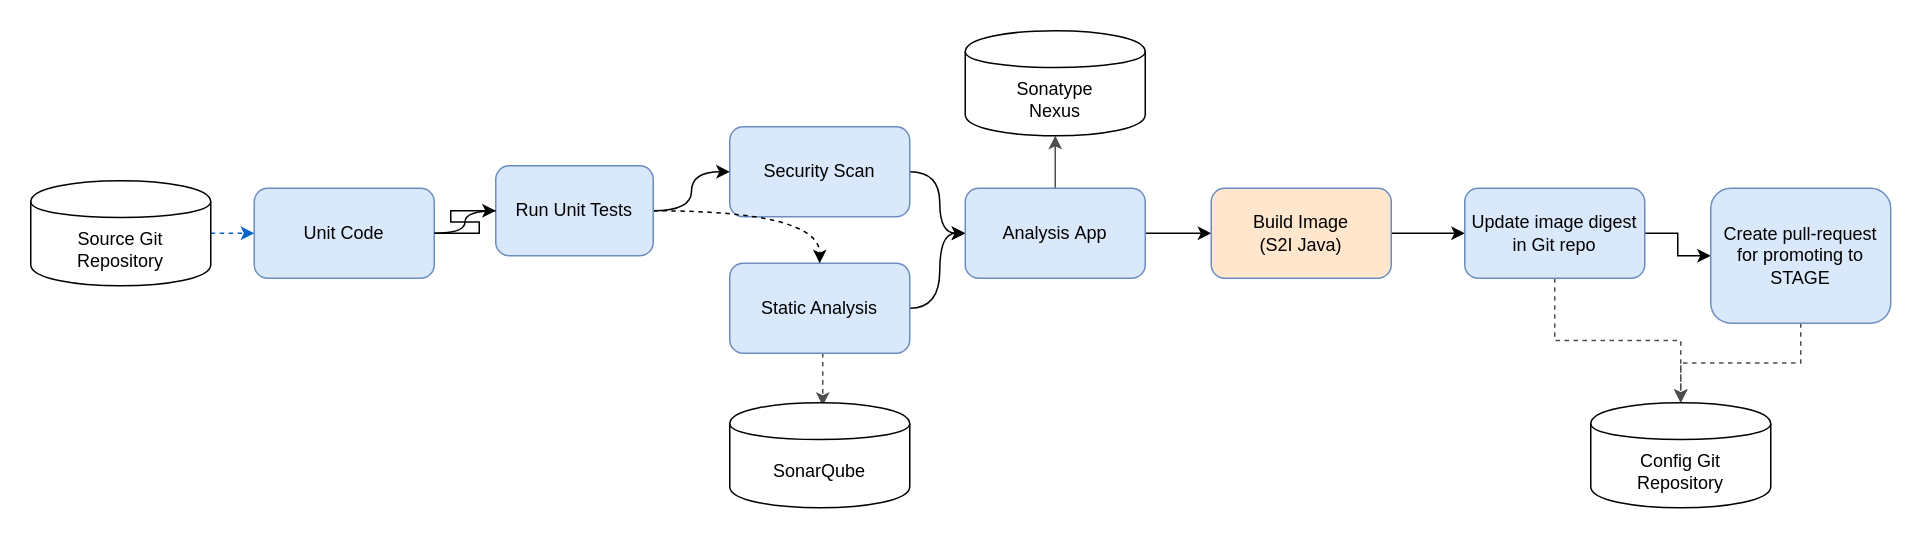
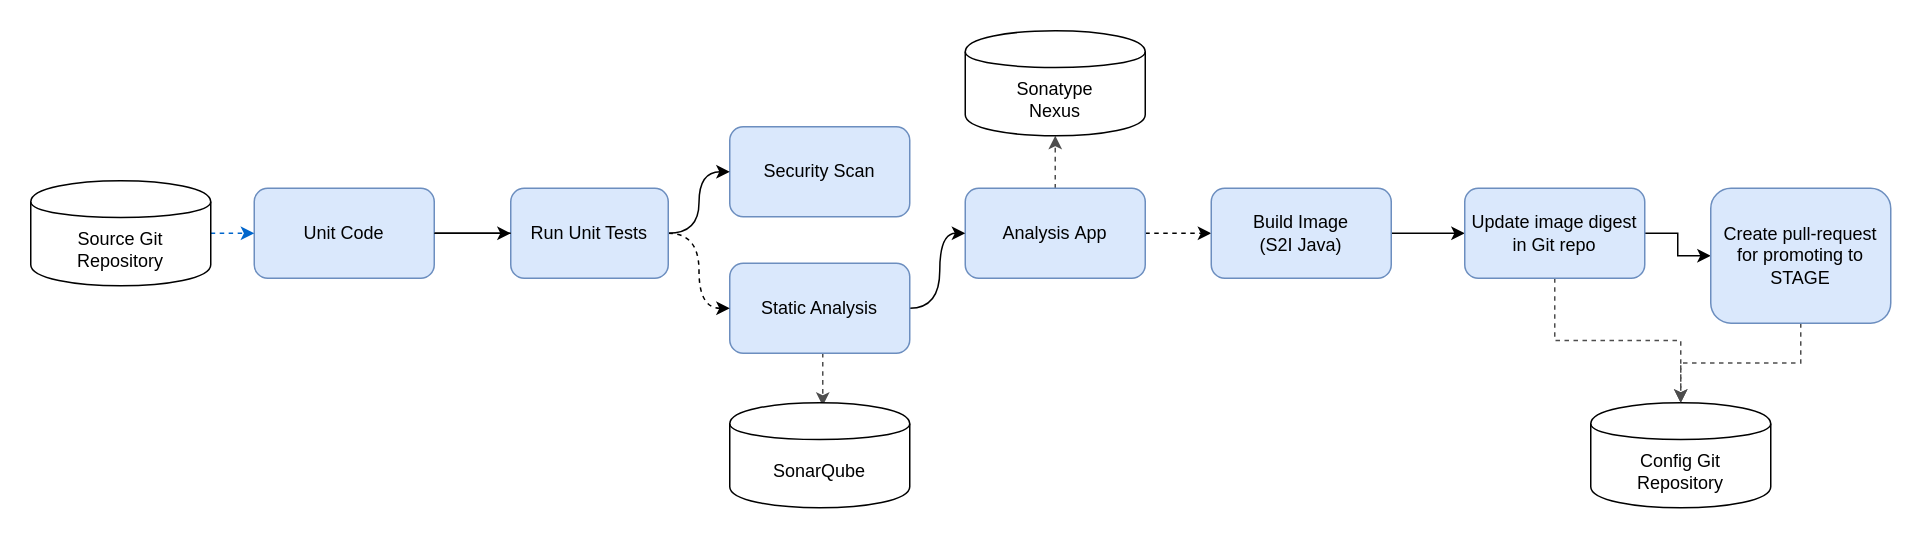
edge "Analysis App" -> "Sonatype Nexus": style solid -> dashed
edge "Security Scan" -> "Analysis App": removed
node "Run Unit Tests": moved (575, 211) -> (590, 233)
edge "Analysis App" -> "Build Image (S2I Java)": style solid -> dashed
node "Build Image (S2I Java)": fillcolor #ffe6cc -> #dae8fc
